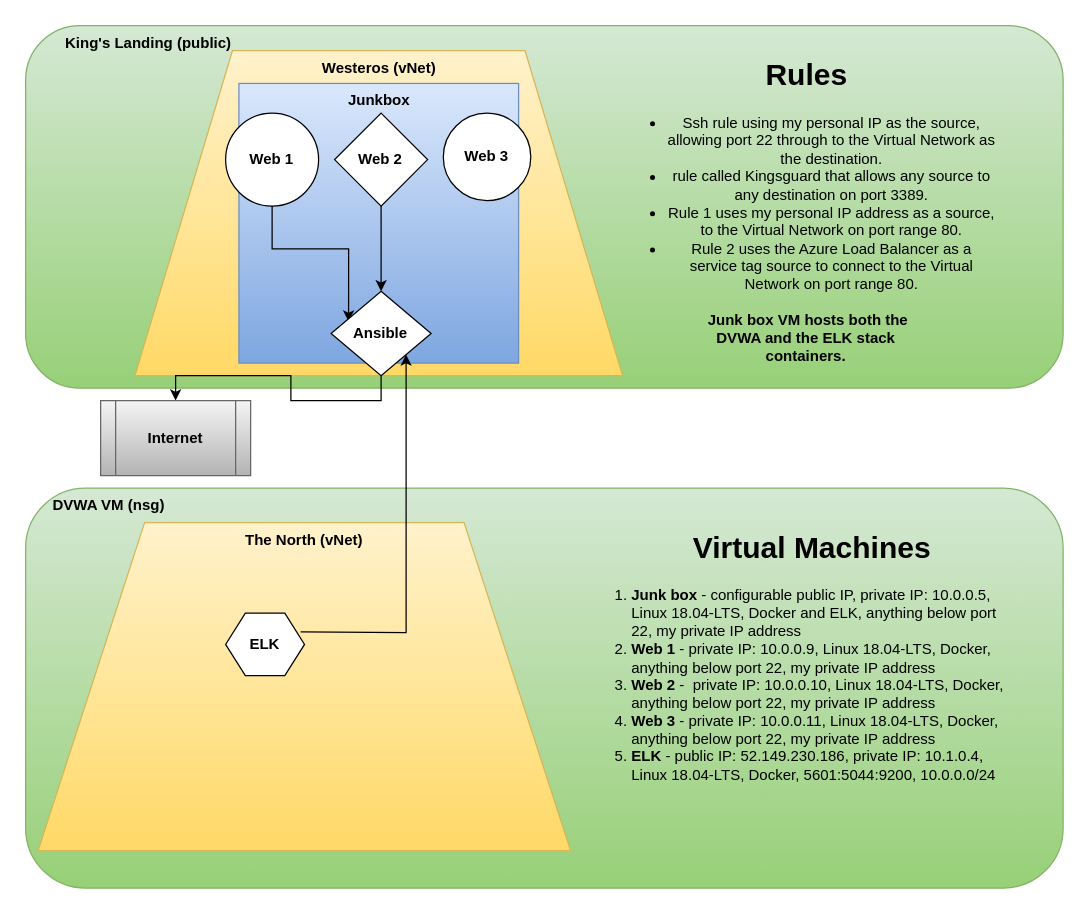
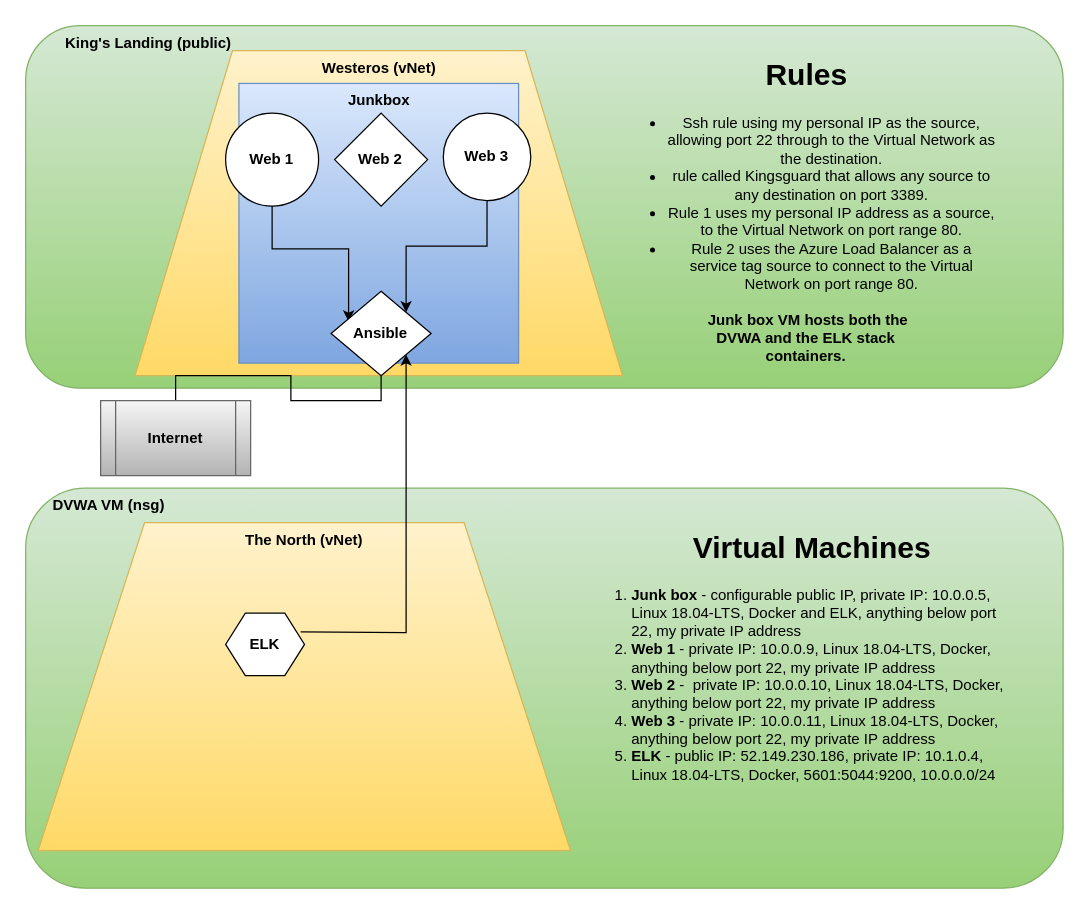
edge "Web 2" -> "Ansible": removed
edge "Web 3" -> "Ansible": added
edge "Ansible" -> "Internet": arrowhead classic -> none
